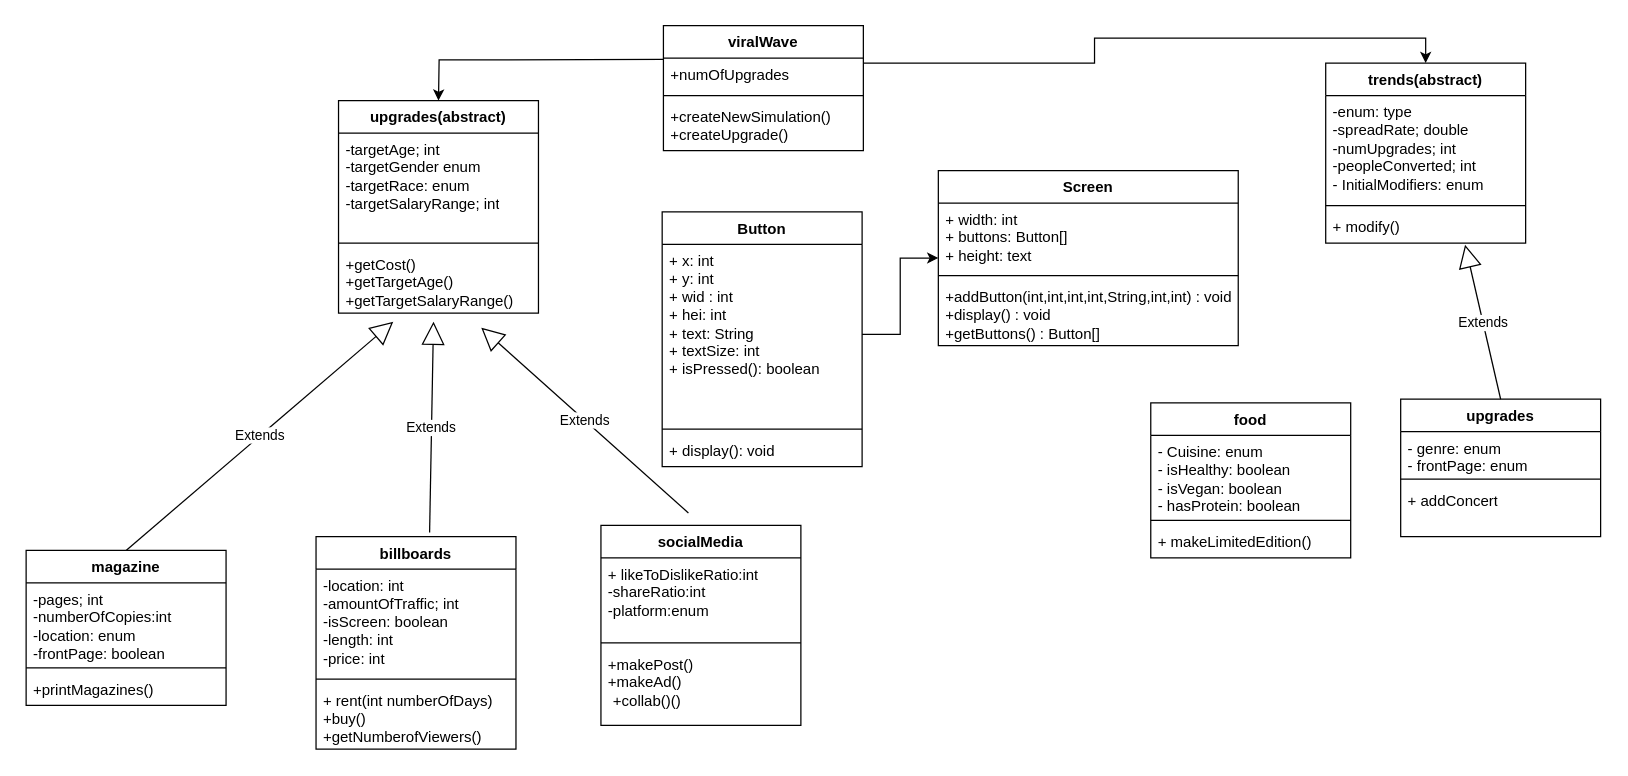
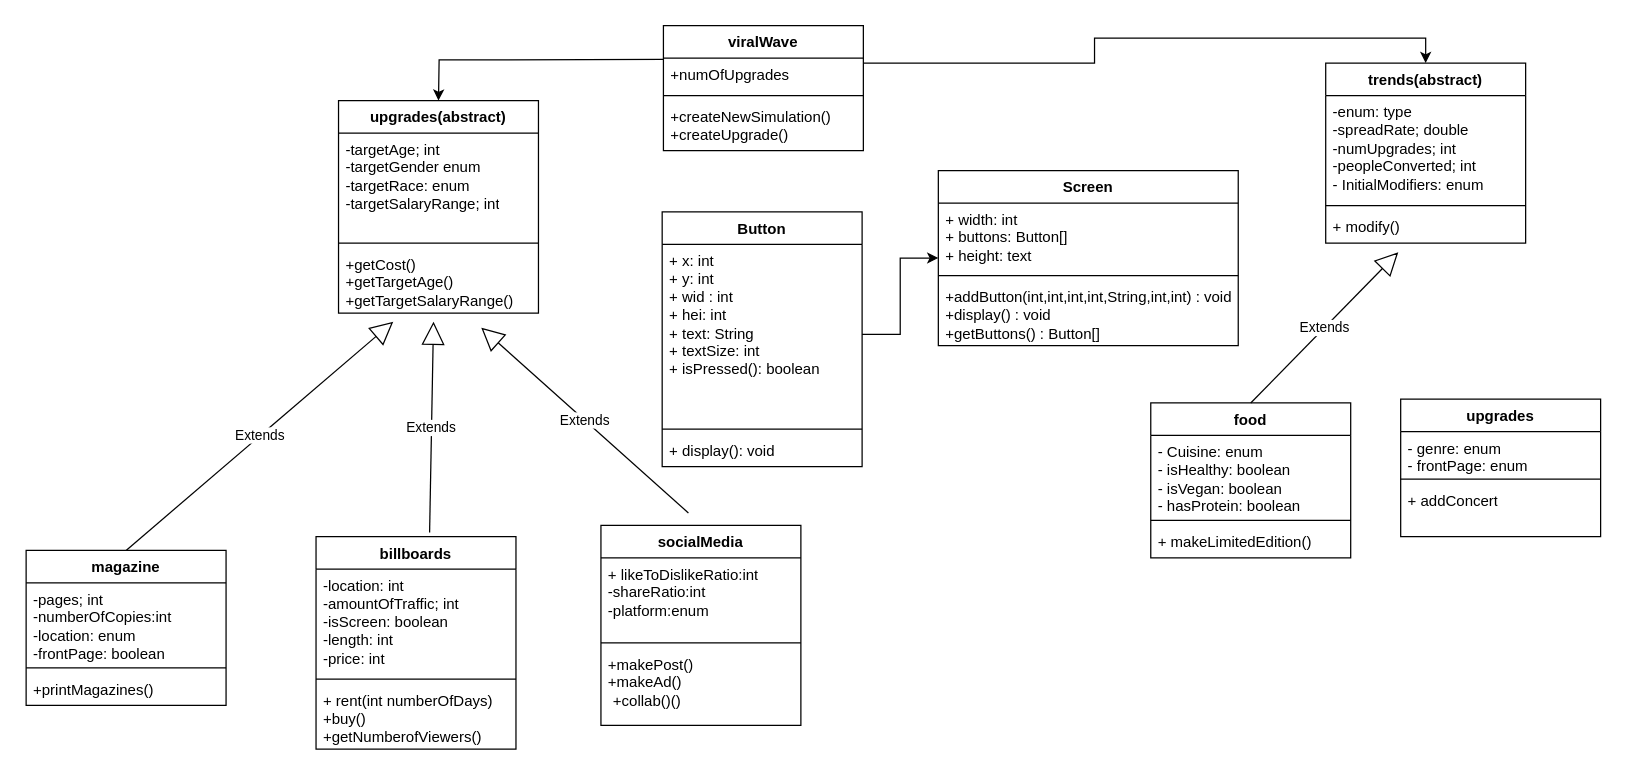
edge "upgrades" -> "+ modify()": removed, label "Extends"
edge "food" -> "+ modify()": added, label "Extends"
